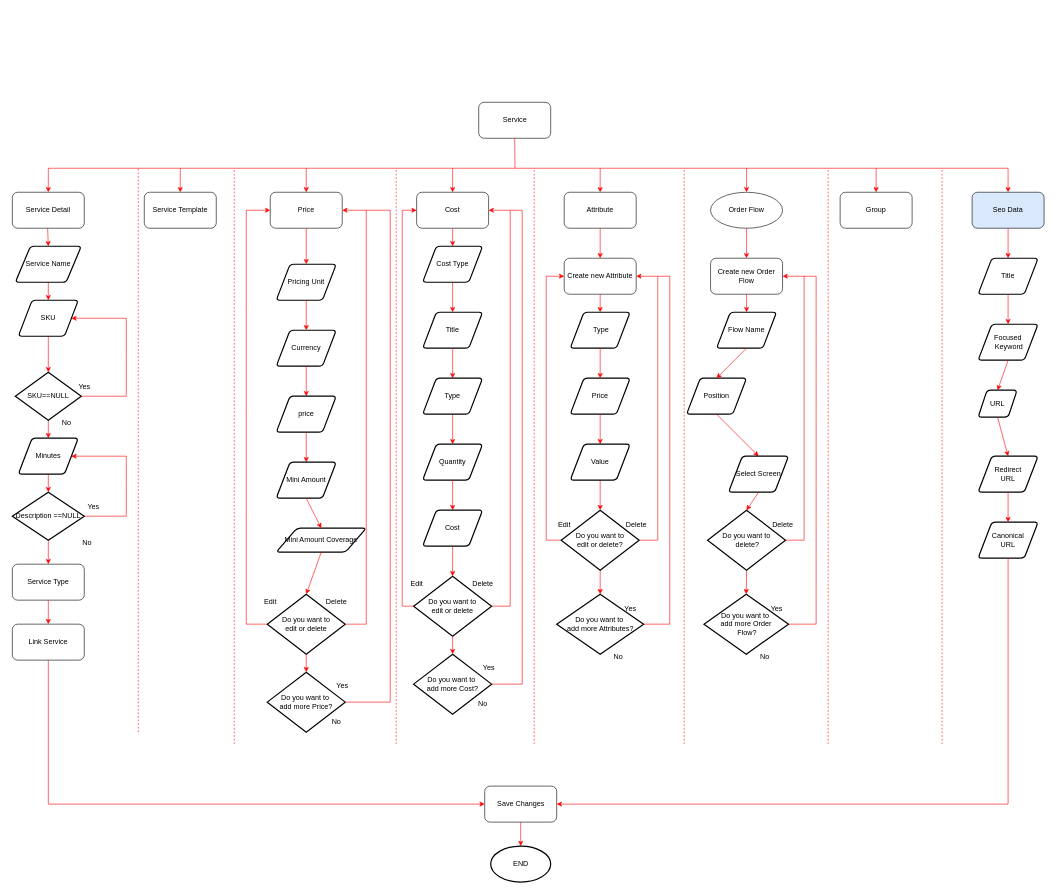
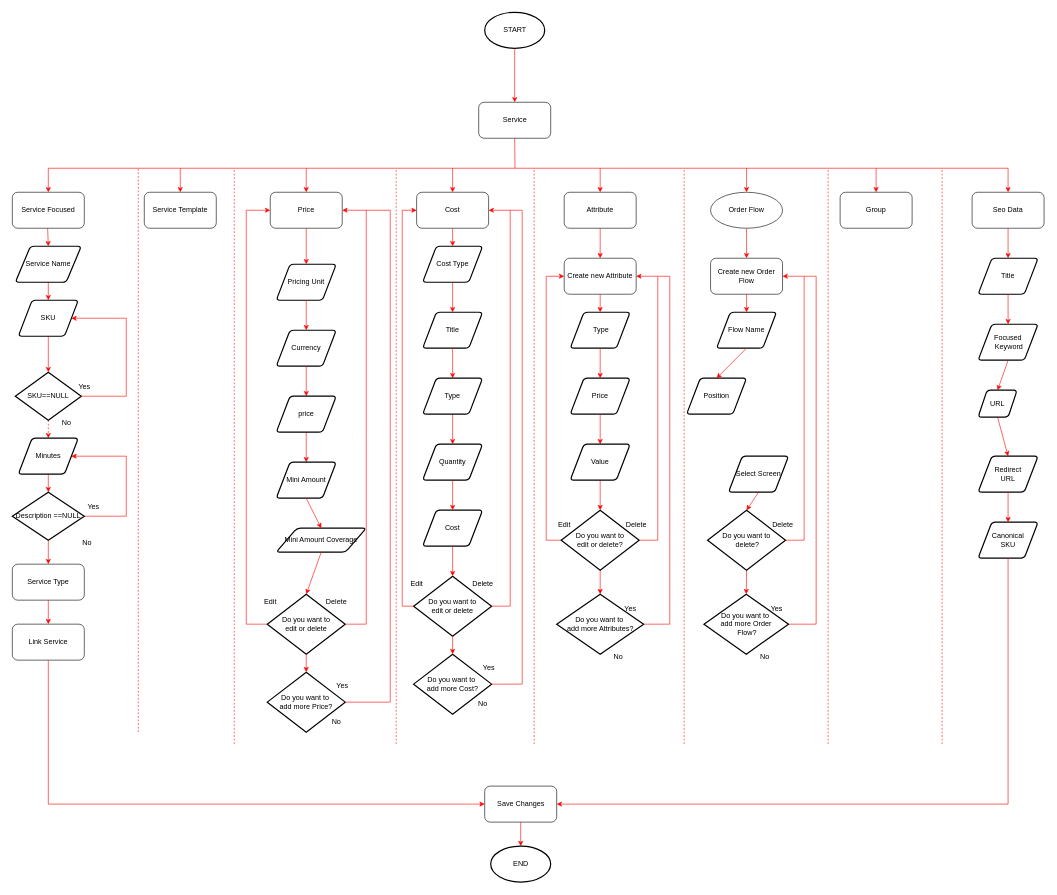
node "START": added
edge "START" -> "Service": added
node "Service Detail": label "Service Detail" -> "Service Focused"
node "Seo Data": fillcolor #dae8fc -> #ffffff
edge "SKU==NULL" -> "Minutes": style solid -> dashed
edge "Position" -> "Select Screen": removed
node "Canonical URL": label "Canonical URL" -> "Canonical SKU"
